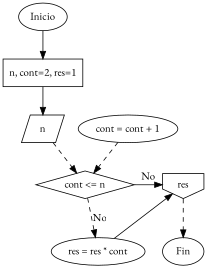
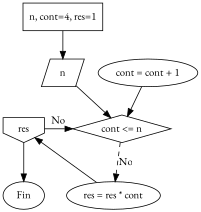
node "Inicio": removed
node "n, cont=2, res=1": label "n, cont=2, res=1" -> "n, cont=4, res=1"
edge "n" -> "cont <= n": style dashed -> solid
edge "cont = cont + 1" -> "cont <= n": style dashed -> solid
edge "cont <= n" -> "res": reversed
edge "res" -> "Fin": style dashed -> solid
